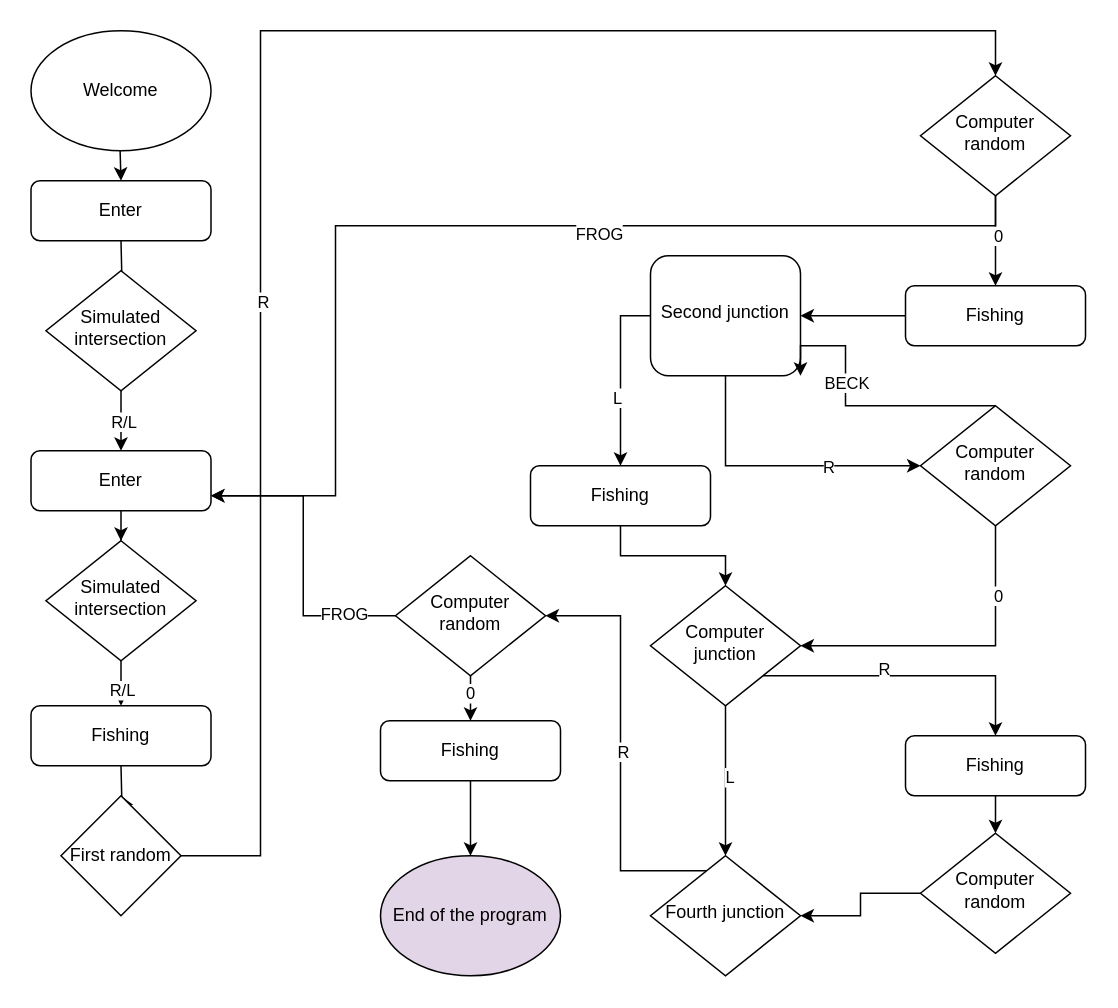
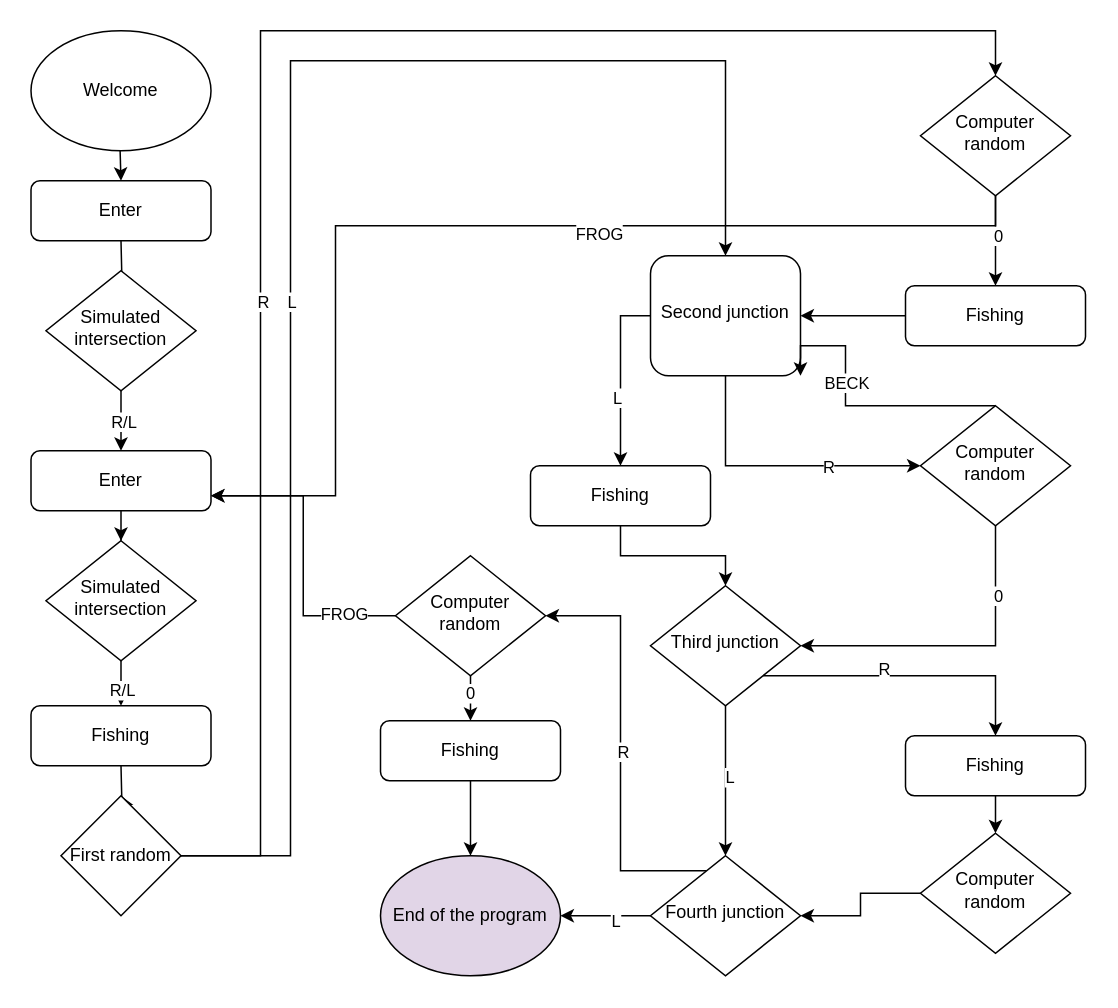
edge "First random" -> "Second junction": added, label "L"
node "Computer junction": label "Computer junction" -> "Third junction"
edge "Fourth junction" -> "End of the program": added, label "L"
